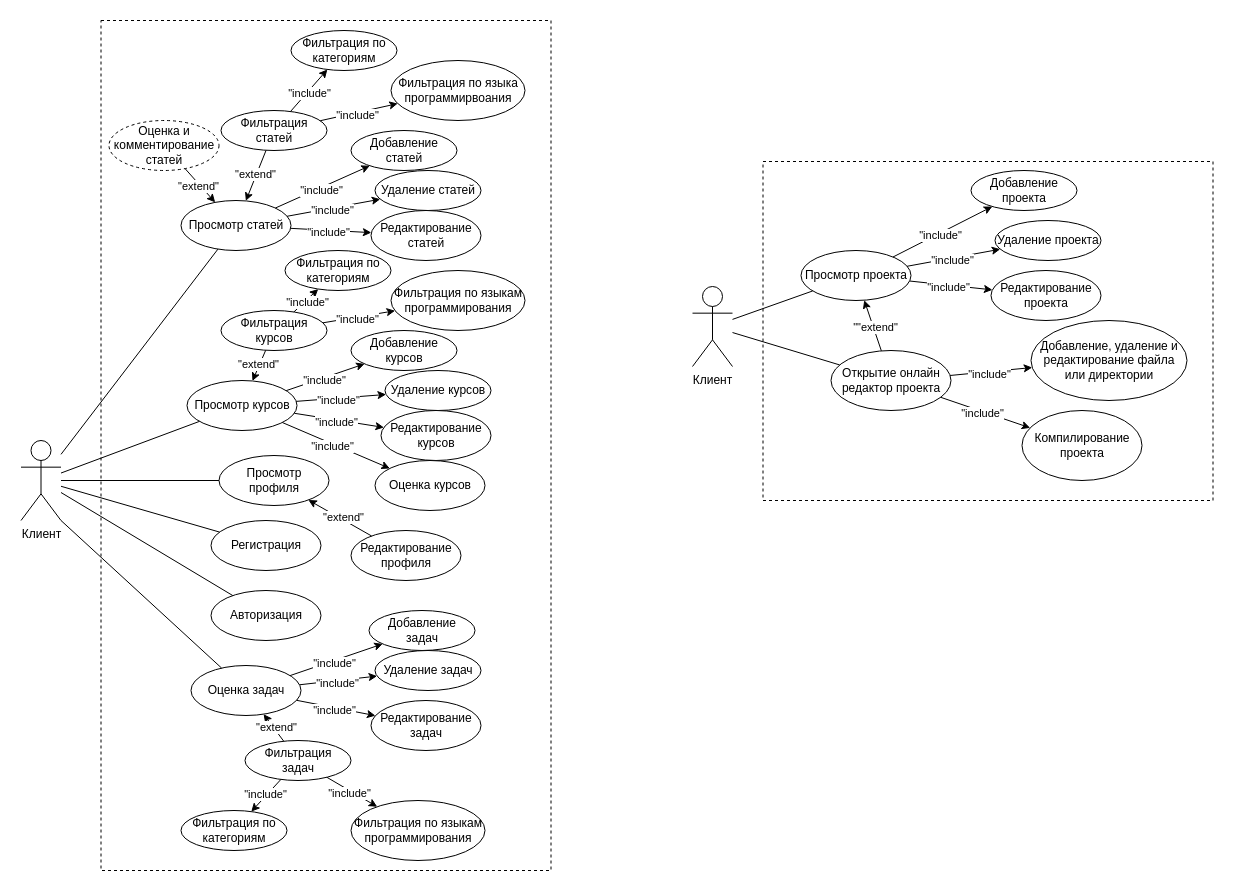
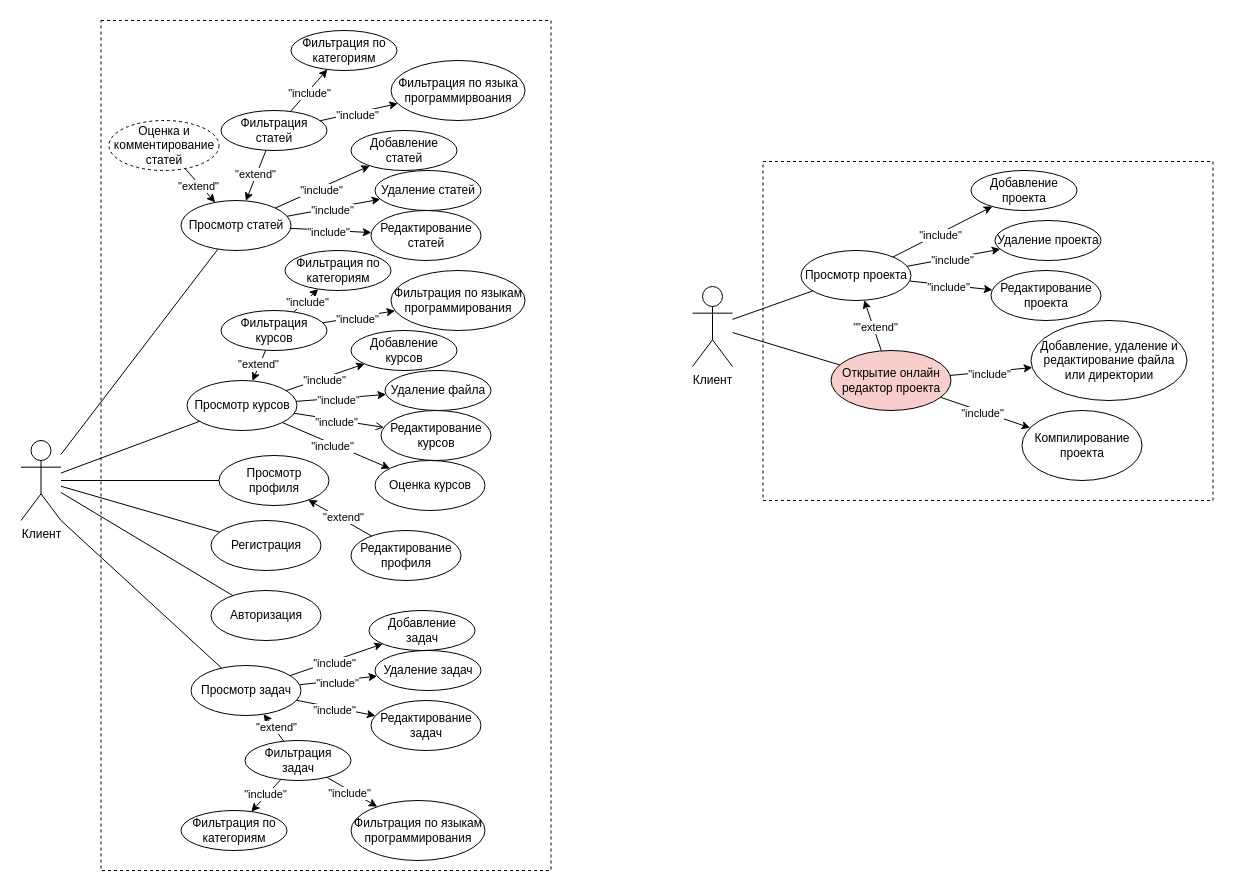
node "Открытие онлайн редактор проекта": fillcolor #ffffff -> #f8cecc
node "Удаление курсов": label "Удаление курсов" -> "Удаление файла"
edge "Просмотр курсов" -> "Редактирование курсов": arrowhead classic -> open
node "Оценка задач": label "Оценка задач" -> "Просмотр задач"
